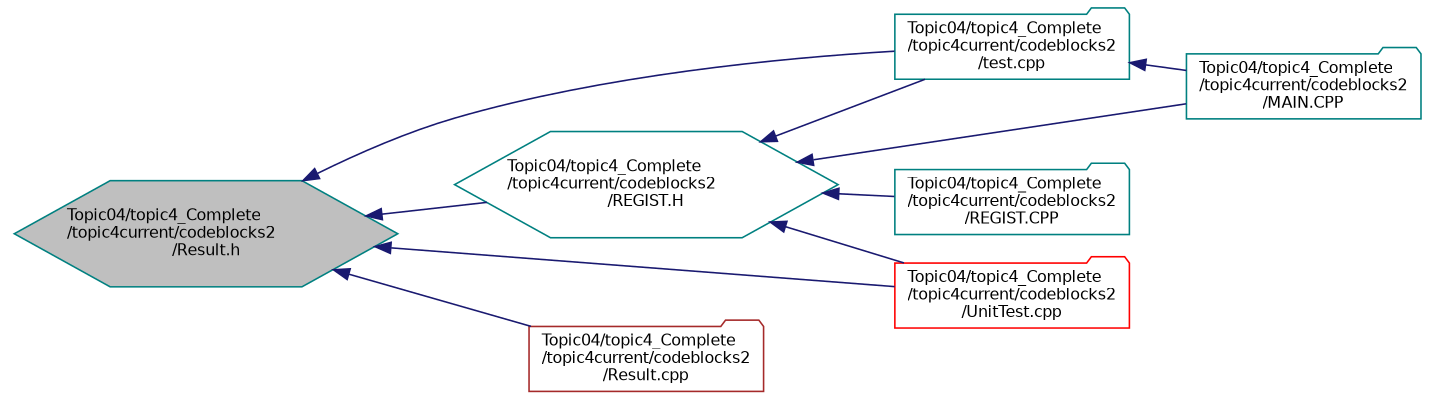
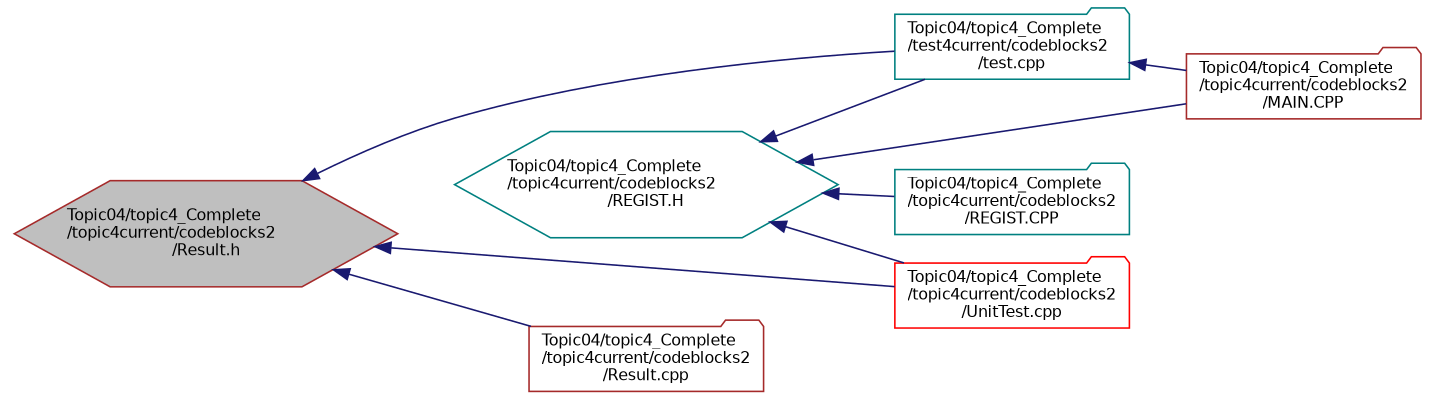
node "Topic04/topic4_Complete /topic4current/codeblocks2 /test.cpp": label "Topic04/topic4_Complete /topic4current/codeblocks2 /test.cpp" -> "Topic04/topic4_Complete /test4current/codeblocks2 /test.cpp"
node "Topic04/topic4_Complete /topic4current/codeblocks2 /MAIN.CPP": color teal -> brown
edge "Topic04/topic4_Complete /topic4current/codeblocks2 /REGIST.H" -> "Topic04/topic4_Complete /topic4current/codeblocks2 /Result.h": removed
node "Topic04/topic4_Complete /topic4current/codeblocks2 /Result.h": color teal -> brown
